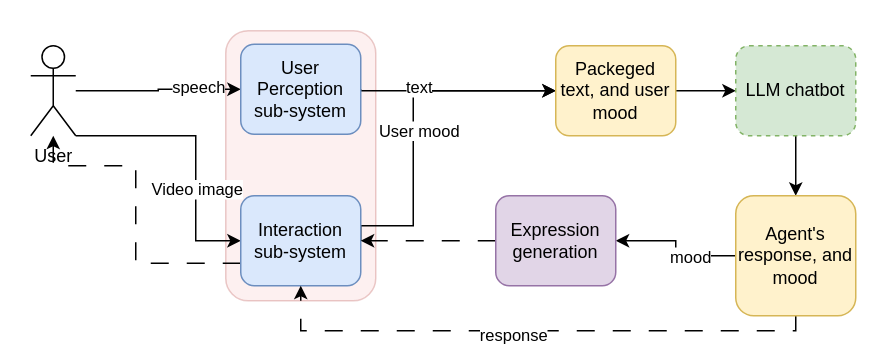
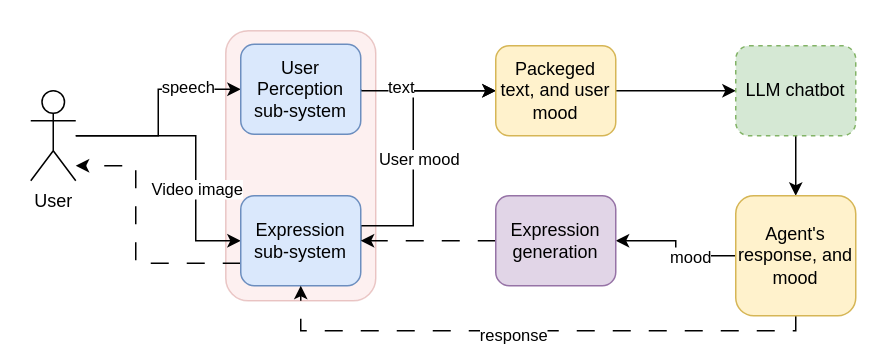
node "User": moved (53, 91) -> (53, 136)
node "Packeged text, and user mood": moved (616, 91) -> (556, 91)
node "Interaction sub-system": label "Interaction sub-system" -> "Expression sub-system"
